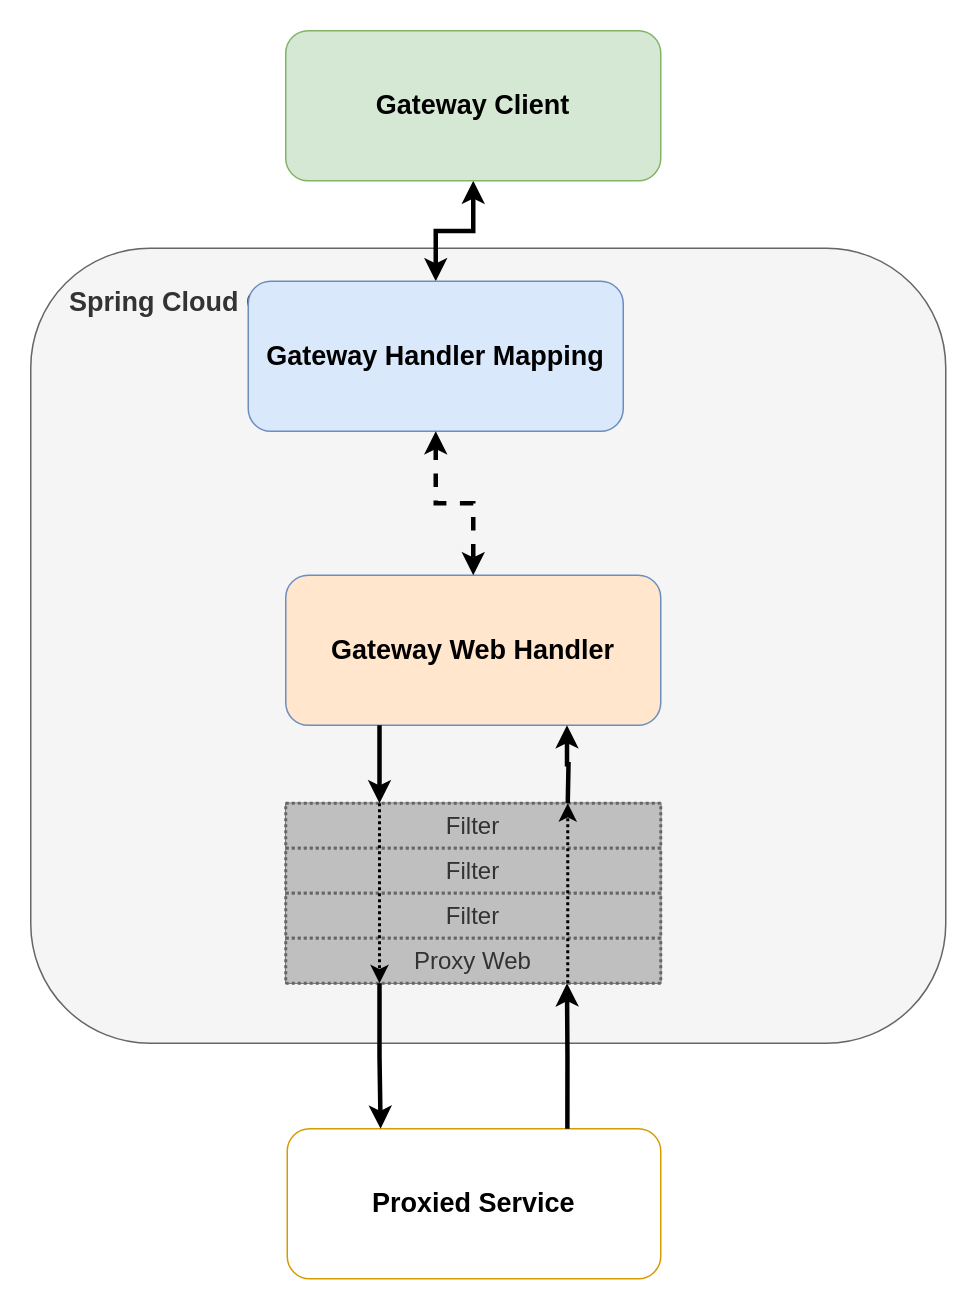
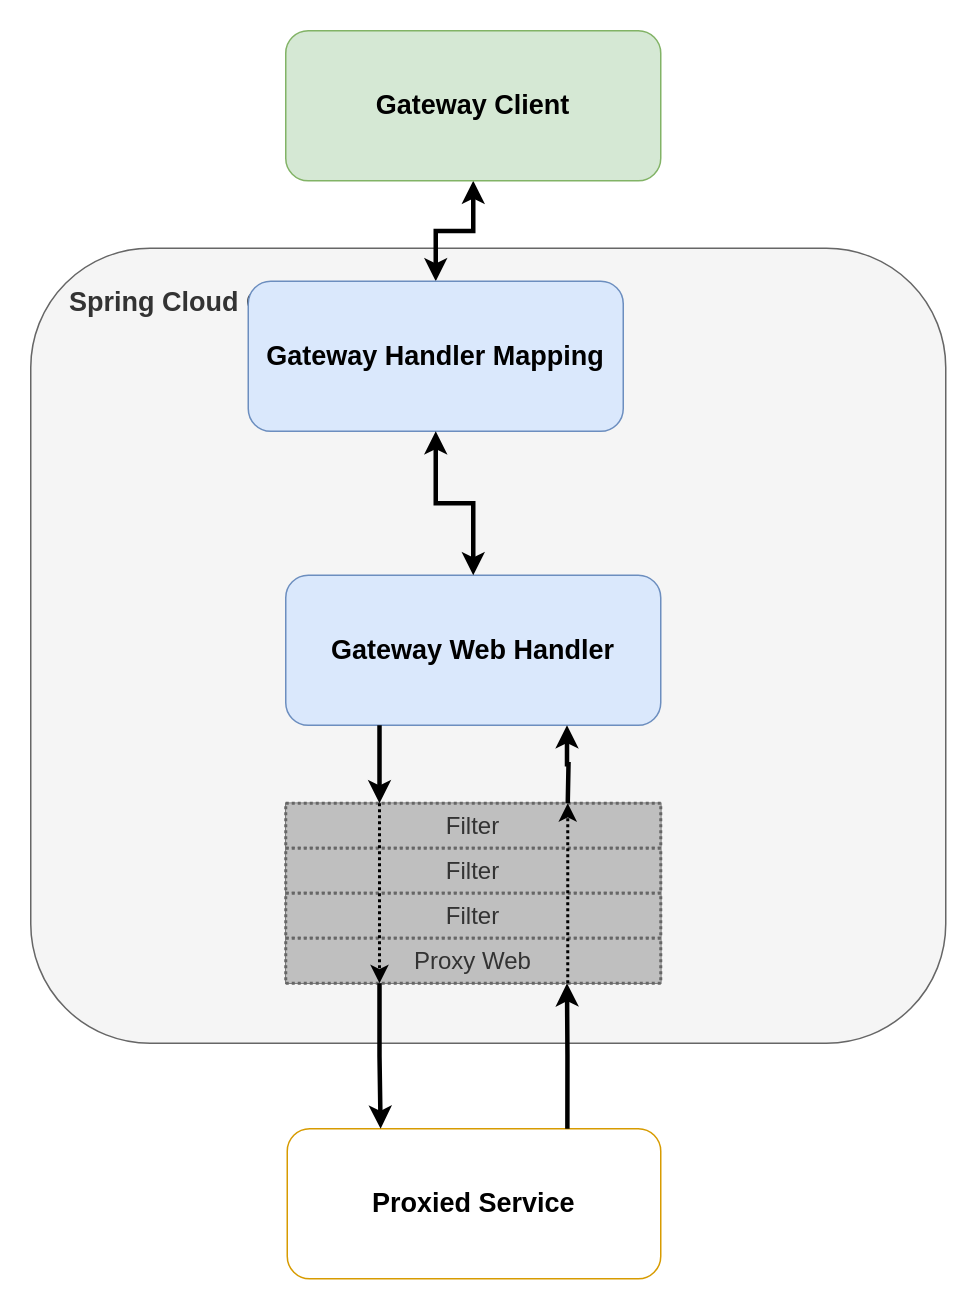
edge "Gateway Handler Mapping" -- "Gateway Web Handler": style dashed -> solid
node "Gateway Web Handler": fillcolor #ffe6cc -> #dae8fc
